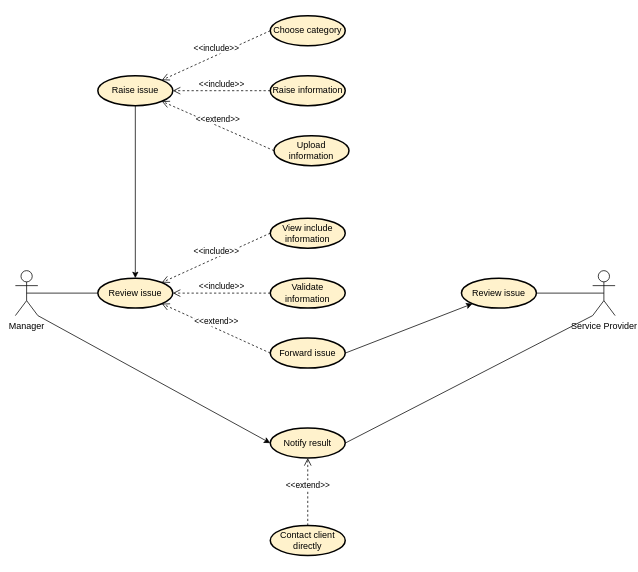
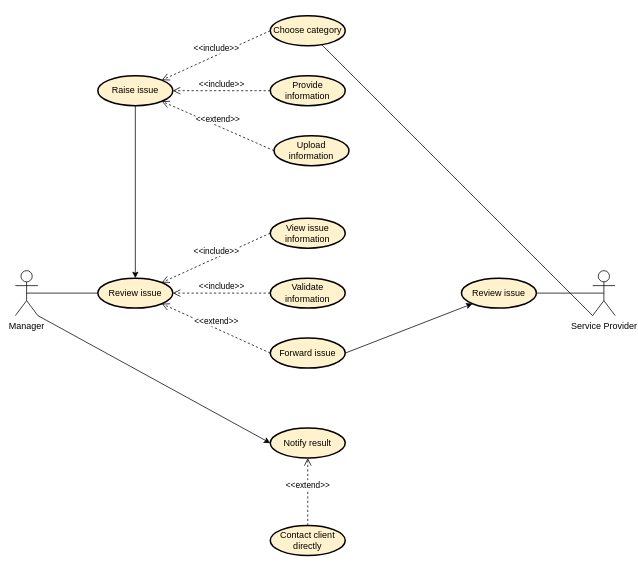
node "Raise information": label "Raise information" -> "Provide information"
node "View include information": label "View include information" -> "View issue information"
edge "Service Provider" -- "Notify result": now "Service Provider" -- "Choose category"
